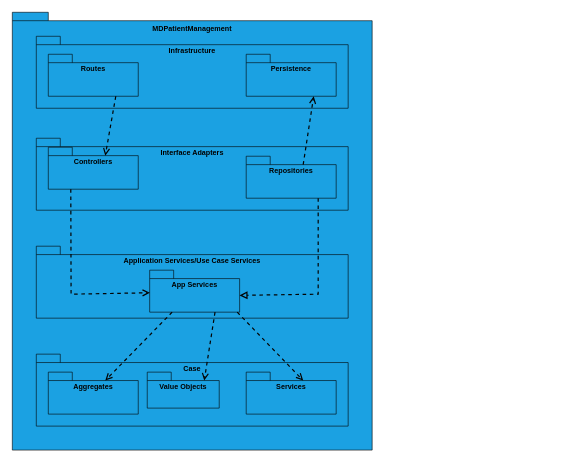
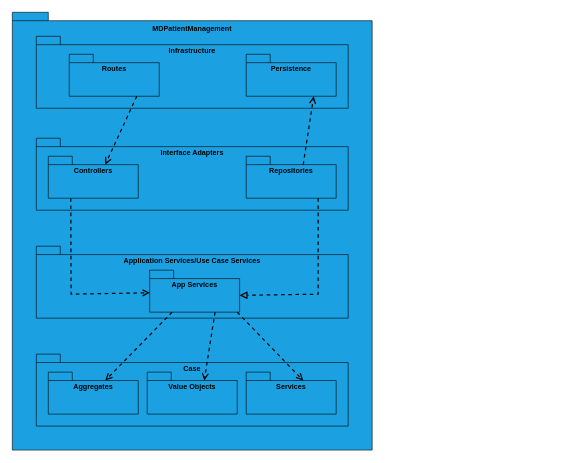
node "Routes": moved (93, 75) -> (114, 75)
node "Controllers": moved (93, 168) -> (93, 177)
node "Value Objects": size 72x36 -> 90x42
